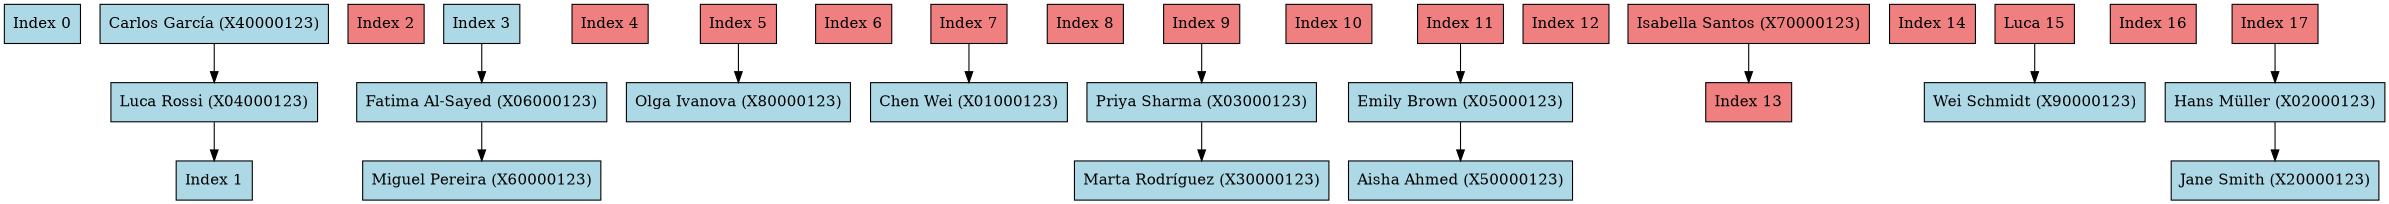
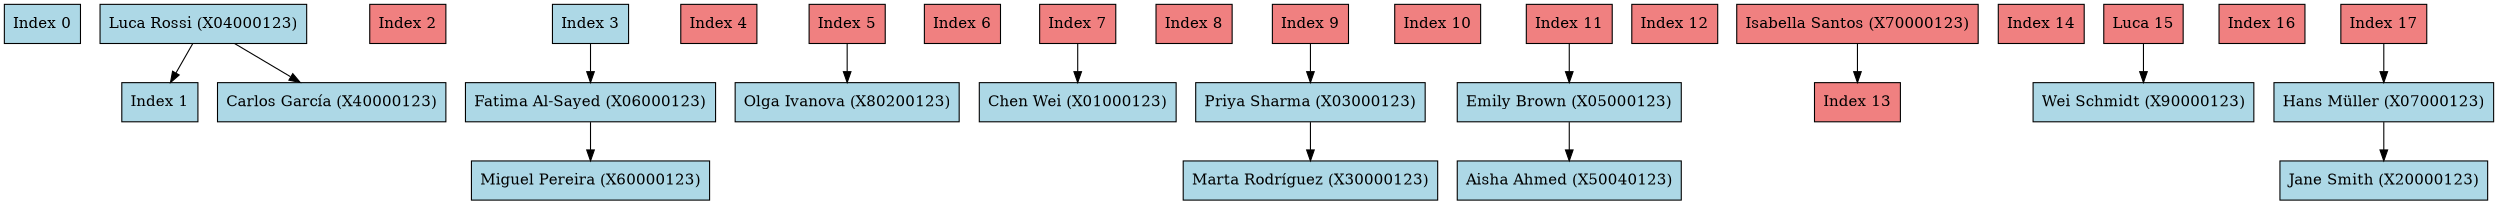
edge "Carlos García (X40000123)" -> "Luca Rossi (X04000123)": reversed
node "Olga Ivanova (X80000123)": label "Olga Ivanova (X80000123)" -> "Olga Ivanova (X80200123)"
node "Hans Müller (X02000123)": label "Hans Müller (X02000123)" -> "Hans Müller (X07000123)"
node "Aisha Ahmed (X50000123)": label "Aisha Ahmed (X50000123)" -> "Aisha Ahmed (X50040123)"
